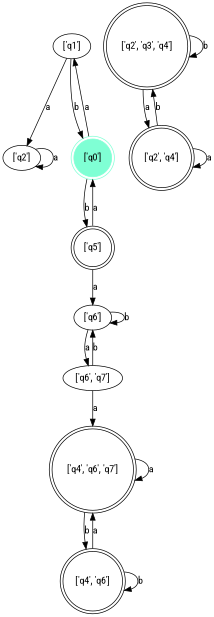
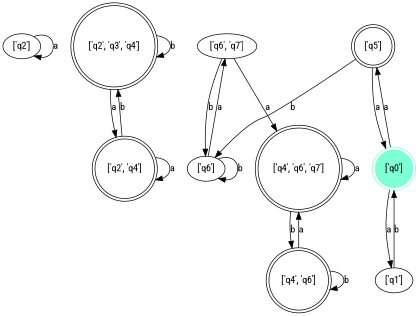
edge "['q1']" -> "['q2']": removed, label "a"
edge "['q0']" -> "['q5']": label "b" -> "a"
edge "['q5']" -> "['q6']": label "a" -> "b"
